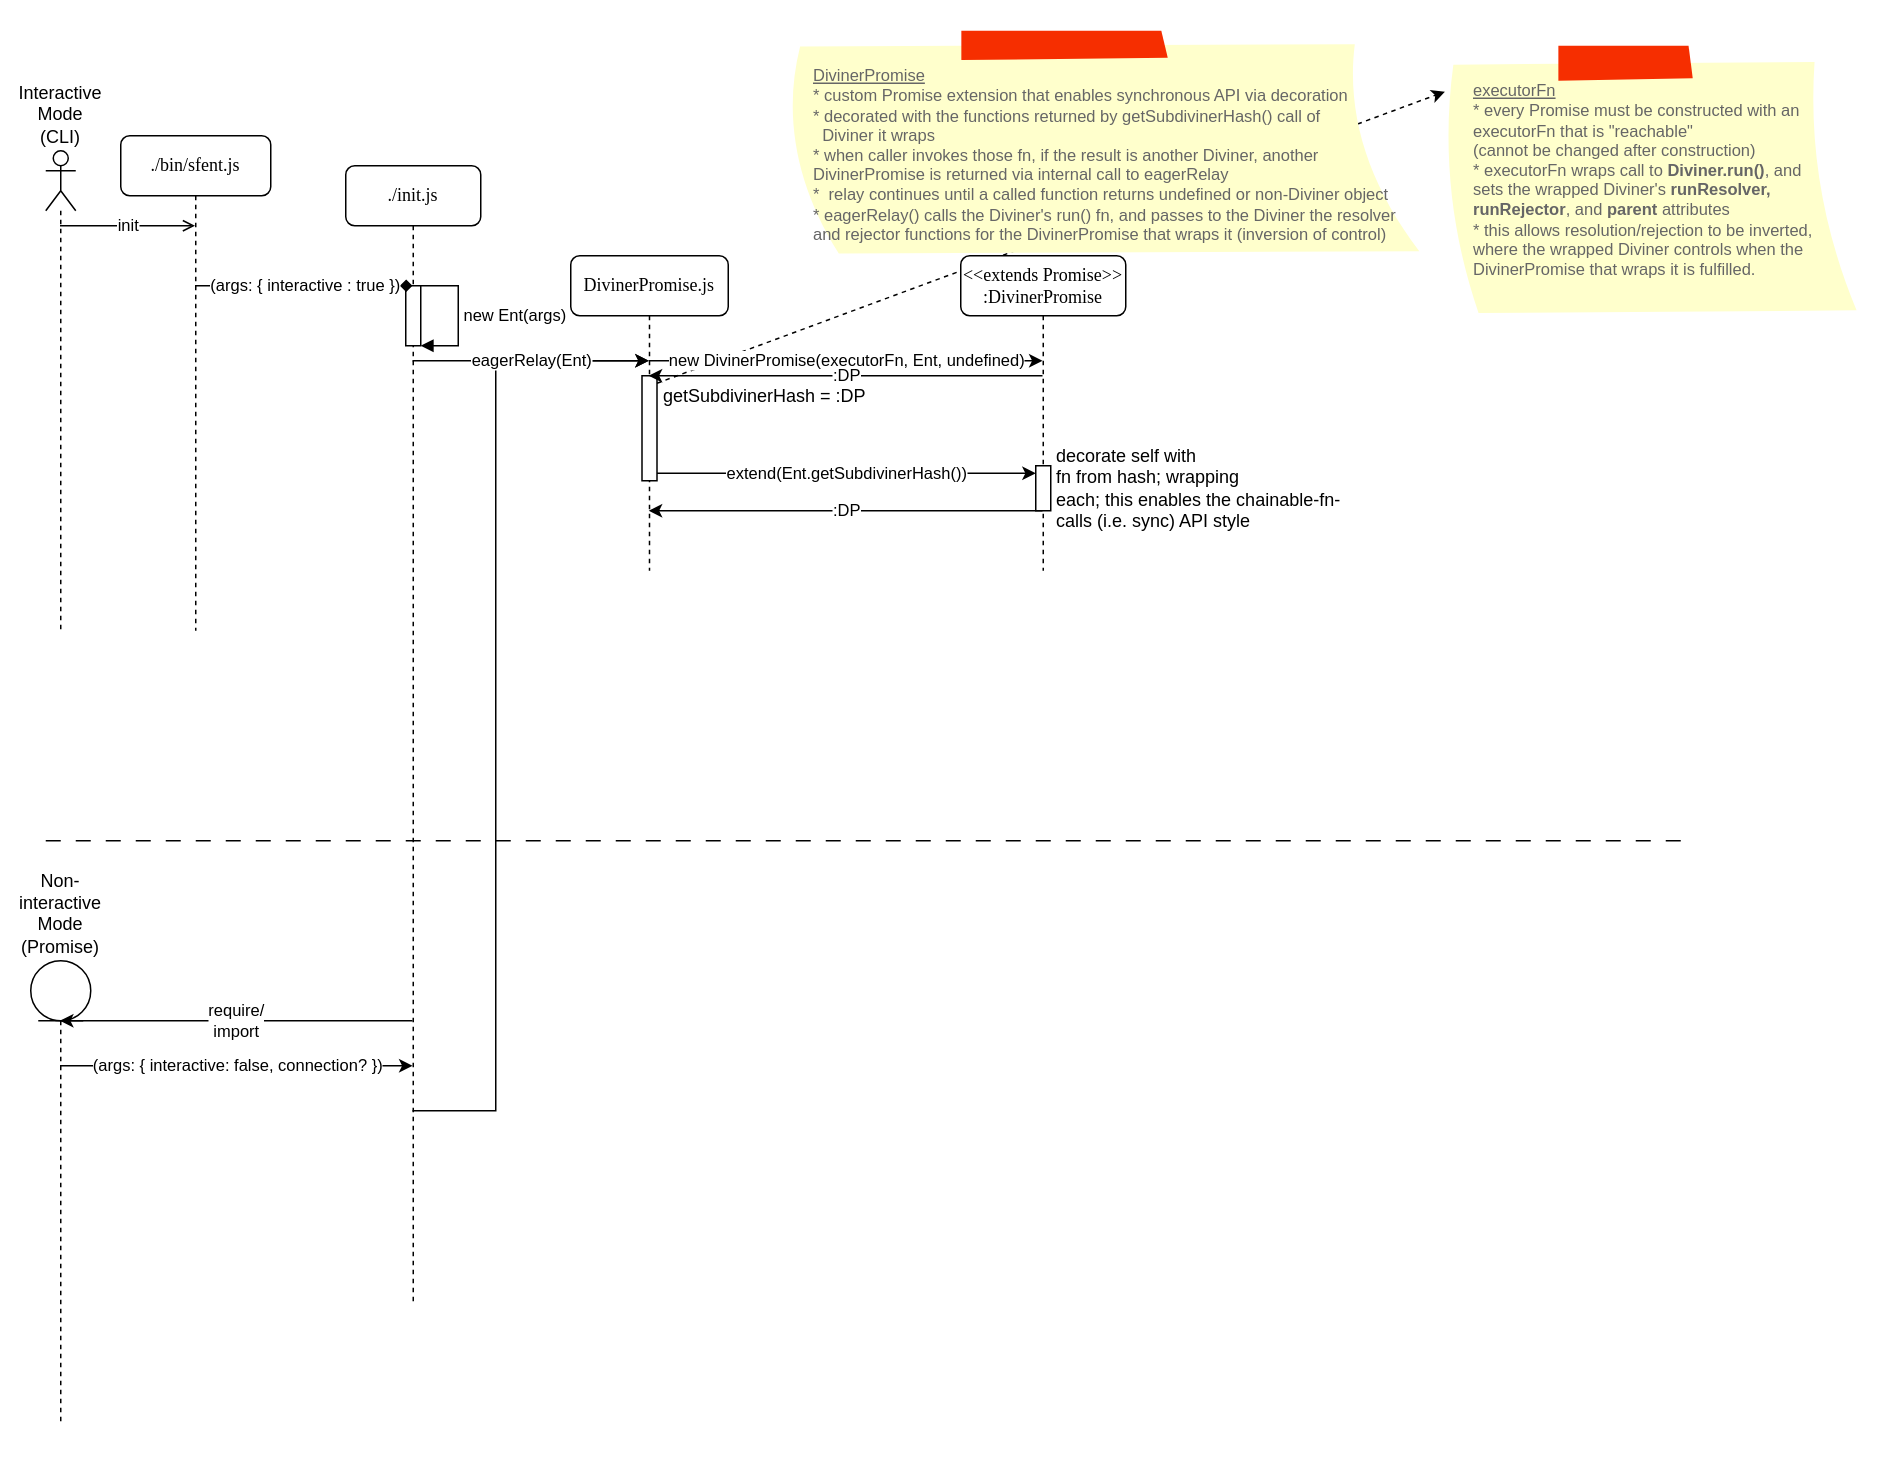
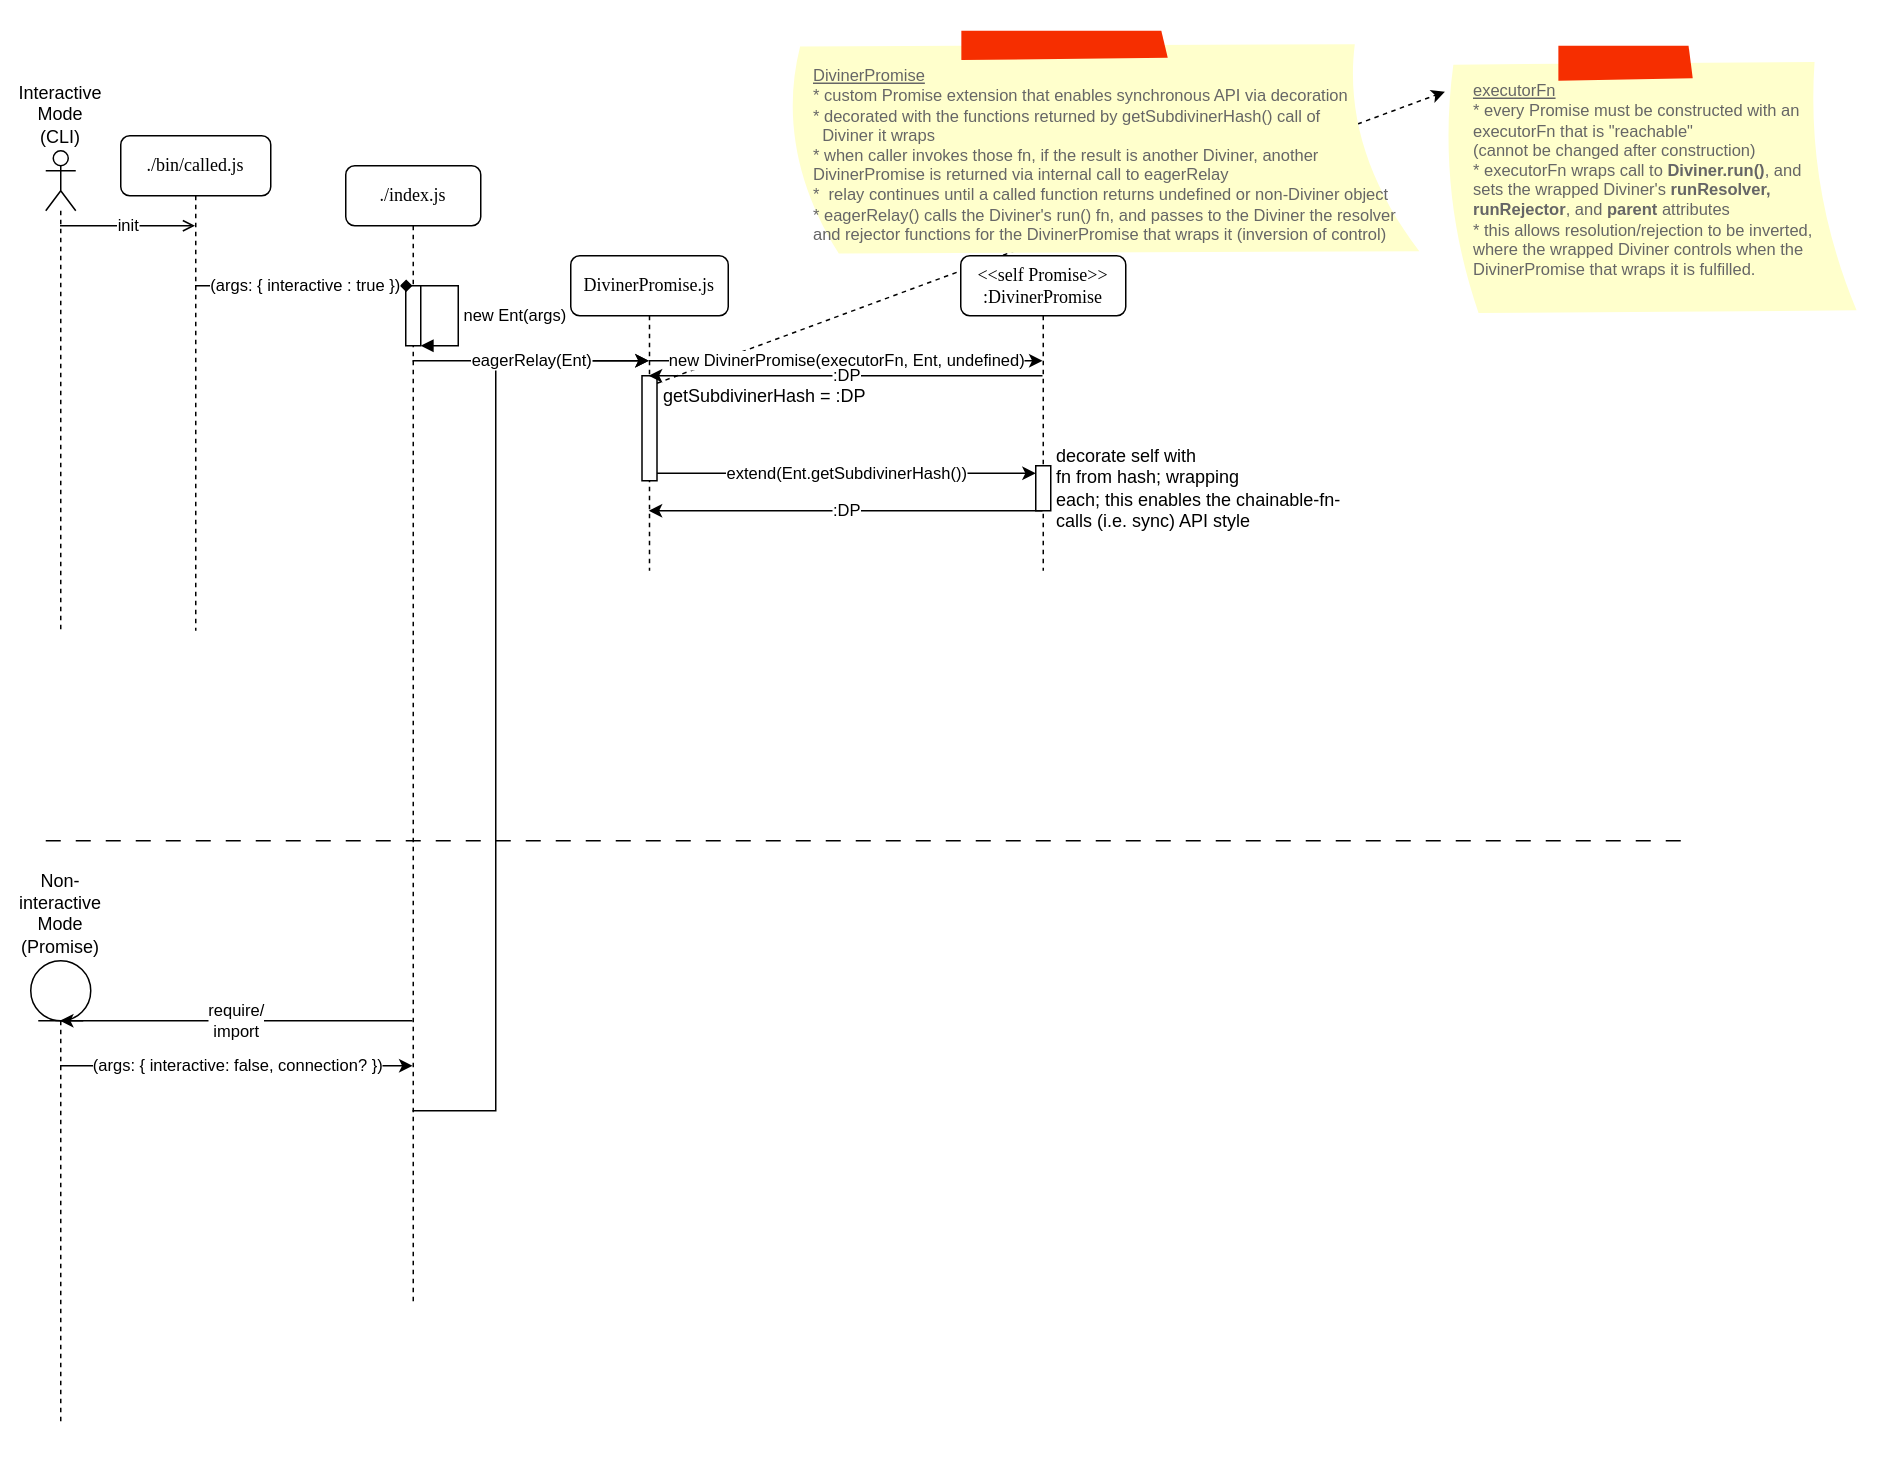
node "./bin/sfent.js": label "./bin/sfent.js" -> "./bin/called.js"
node "./init.js": label "./init.js" -> "./index.js"
node "<<extends Promise>> :DivinerPromise": label "<<extends Promise>> :DivinerPromise" -> "<<self Promise>> :DivinerPromise"
